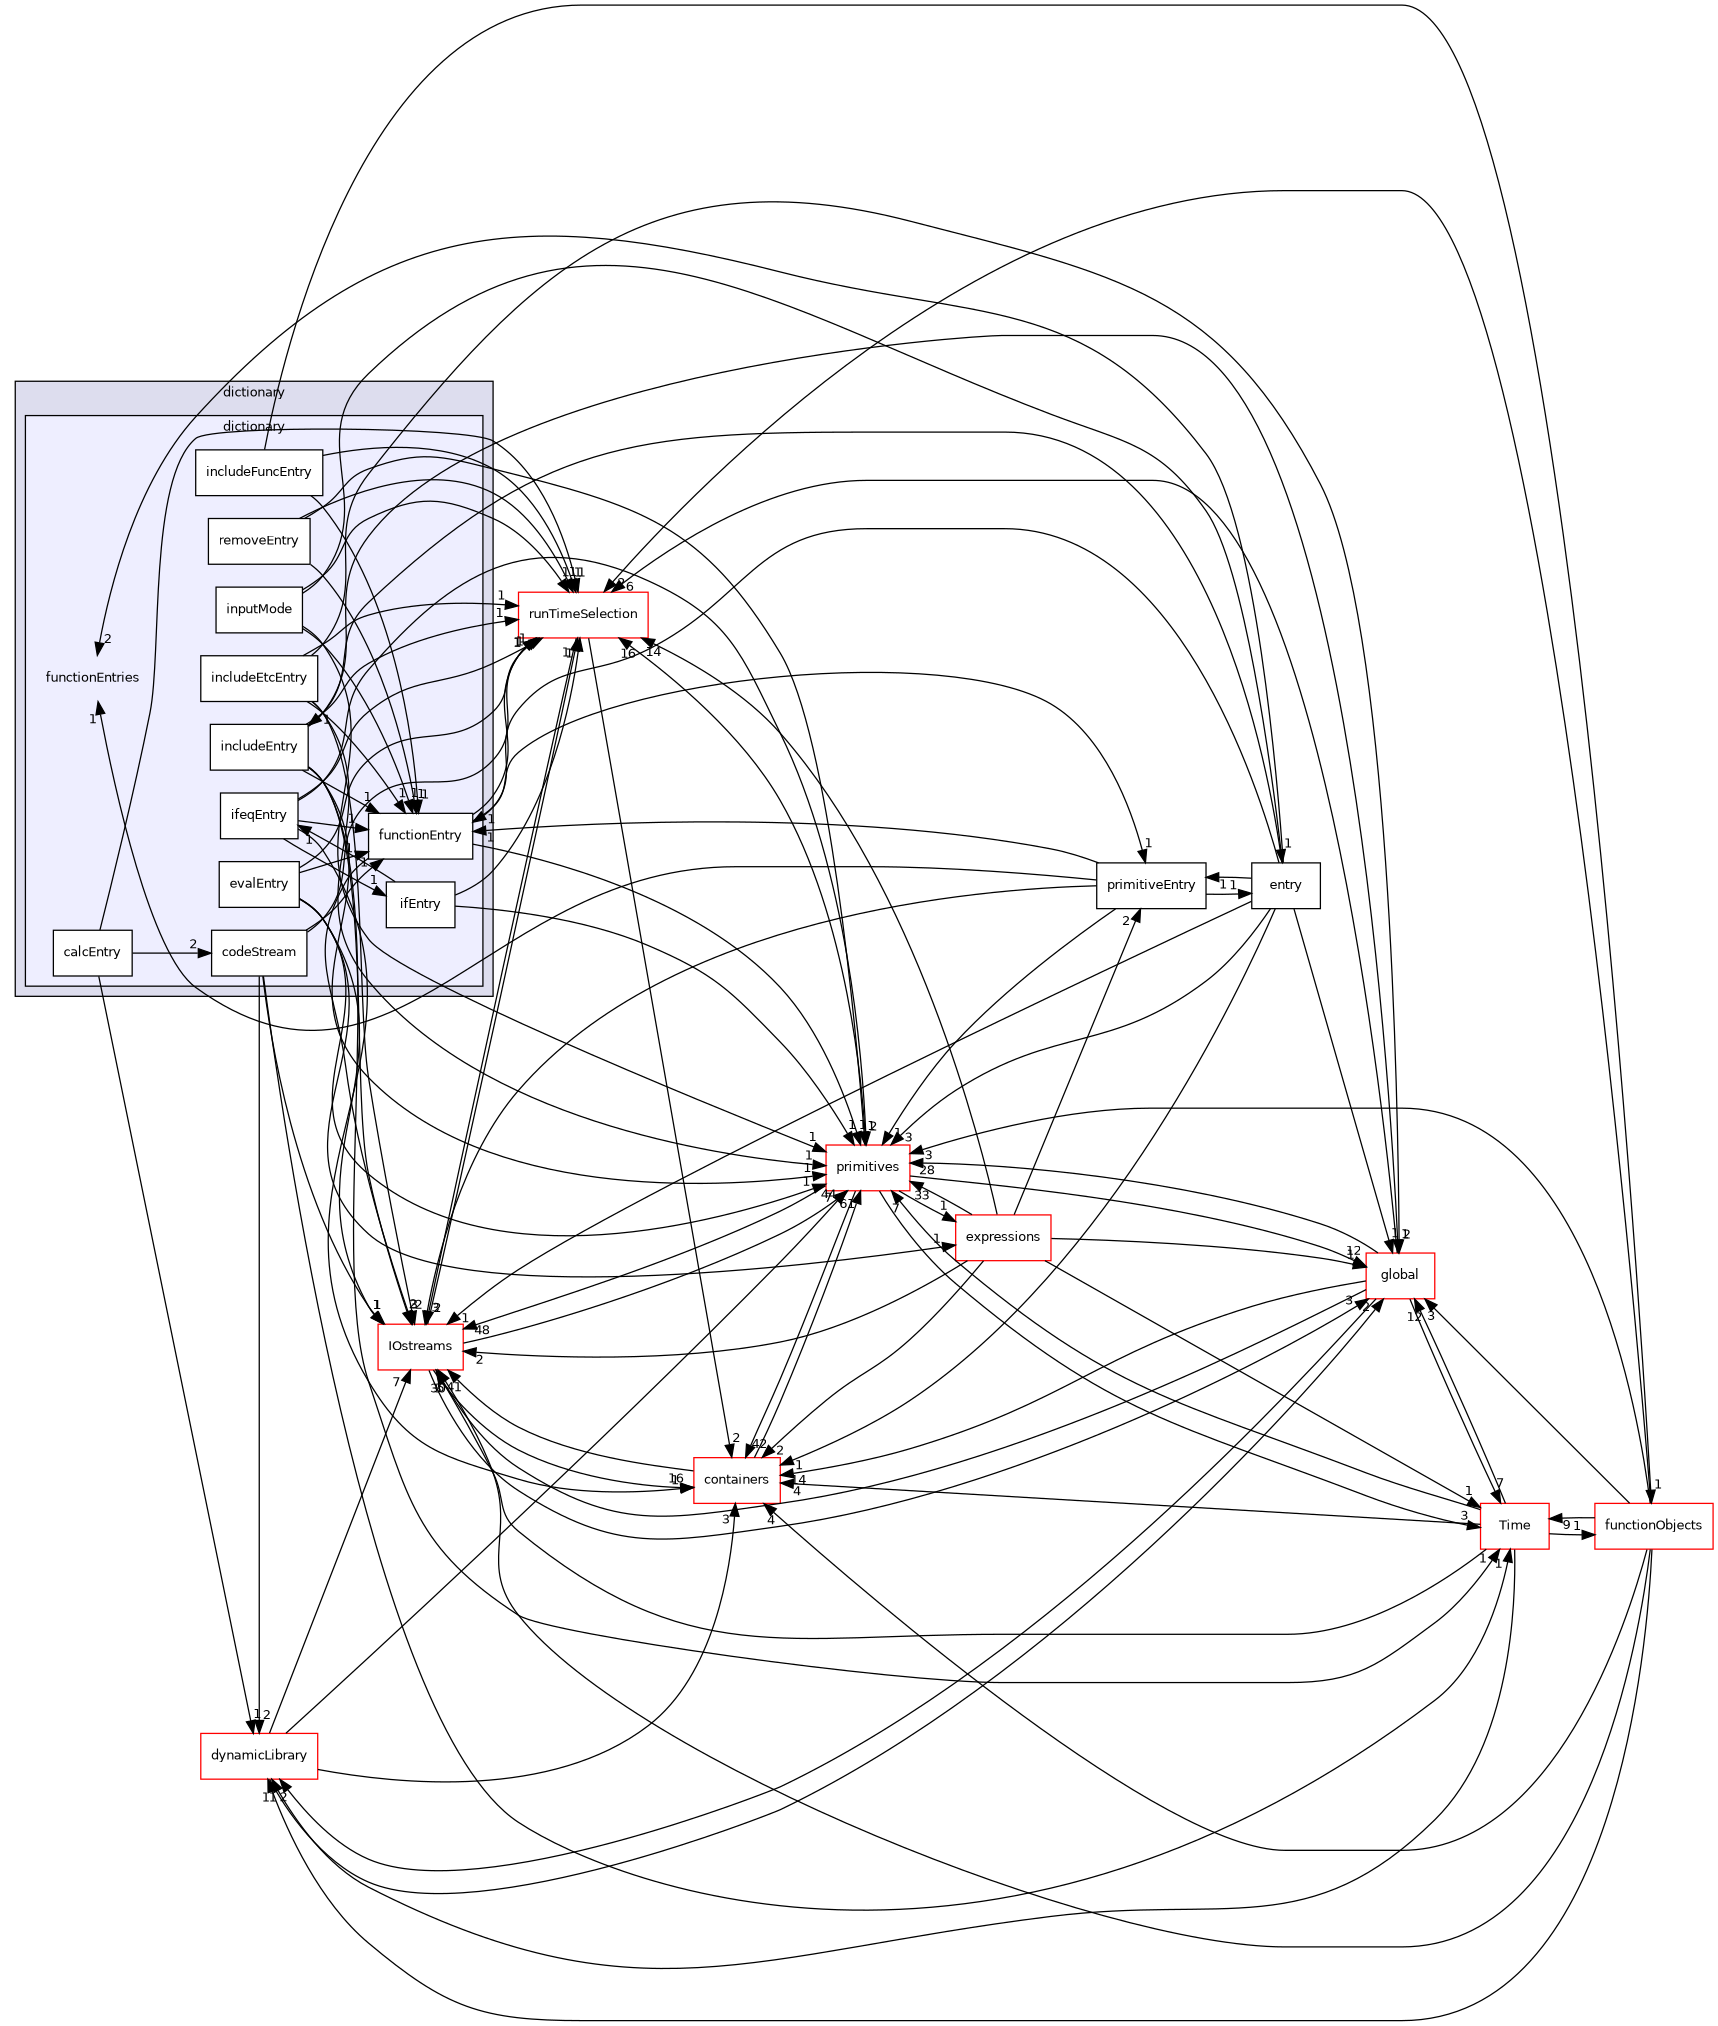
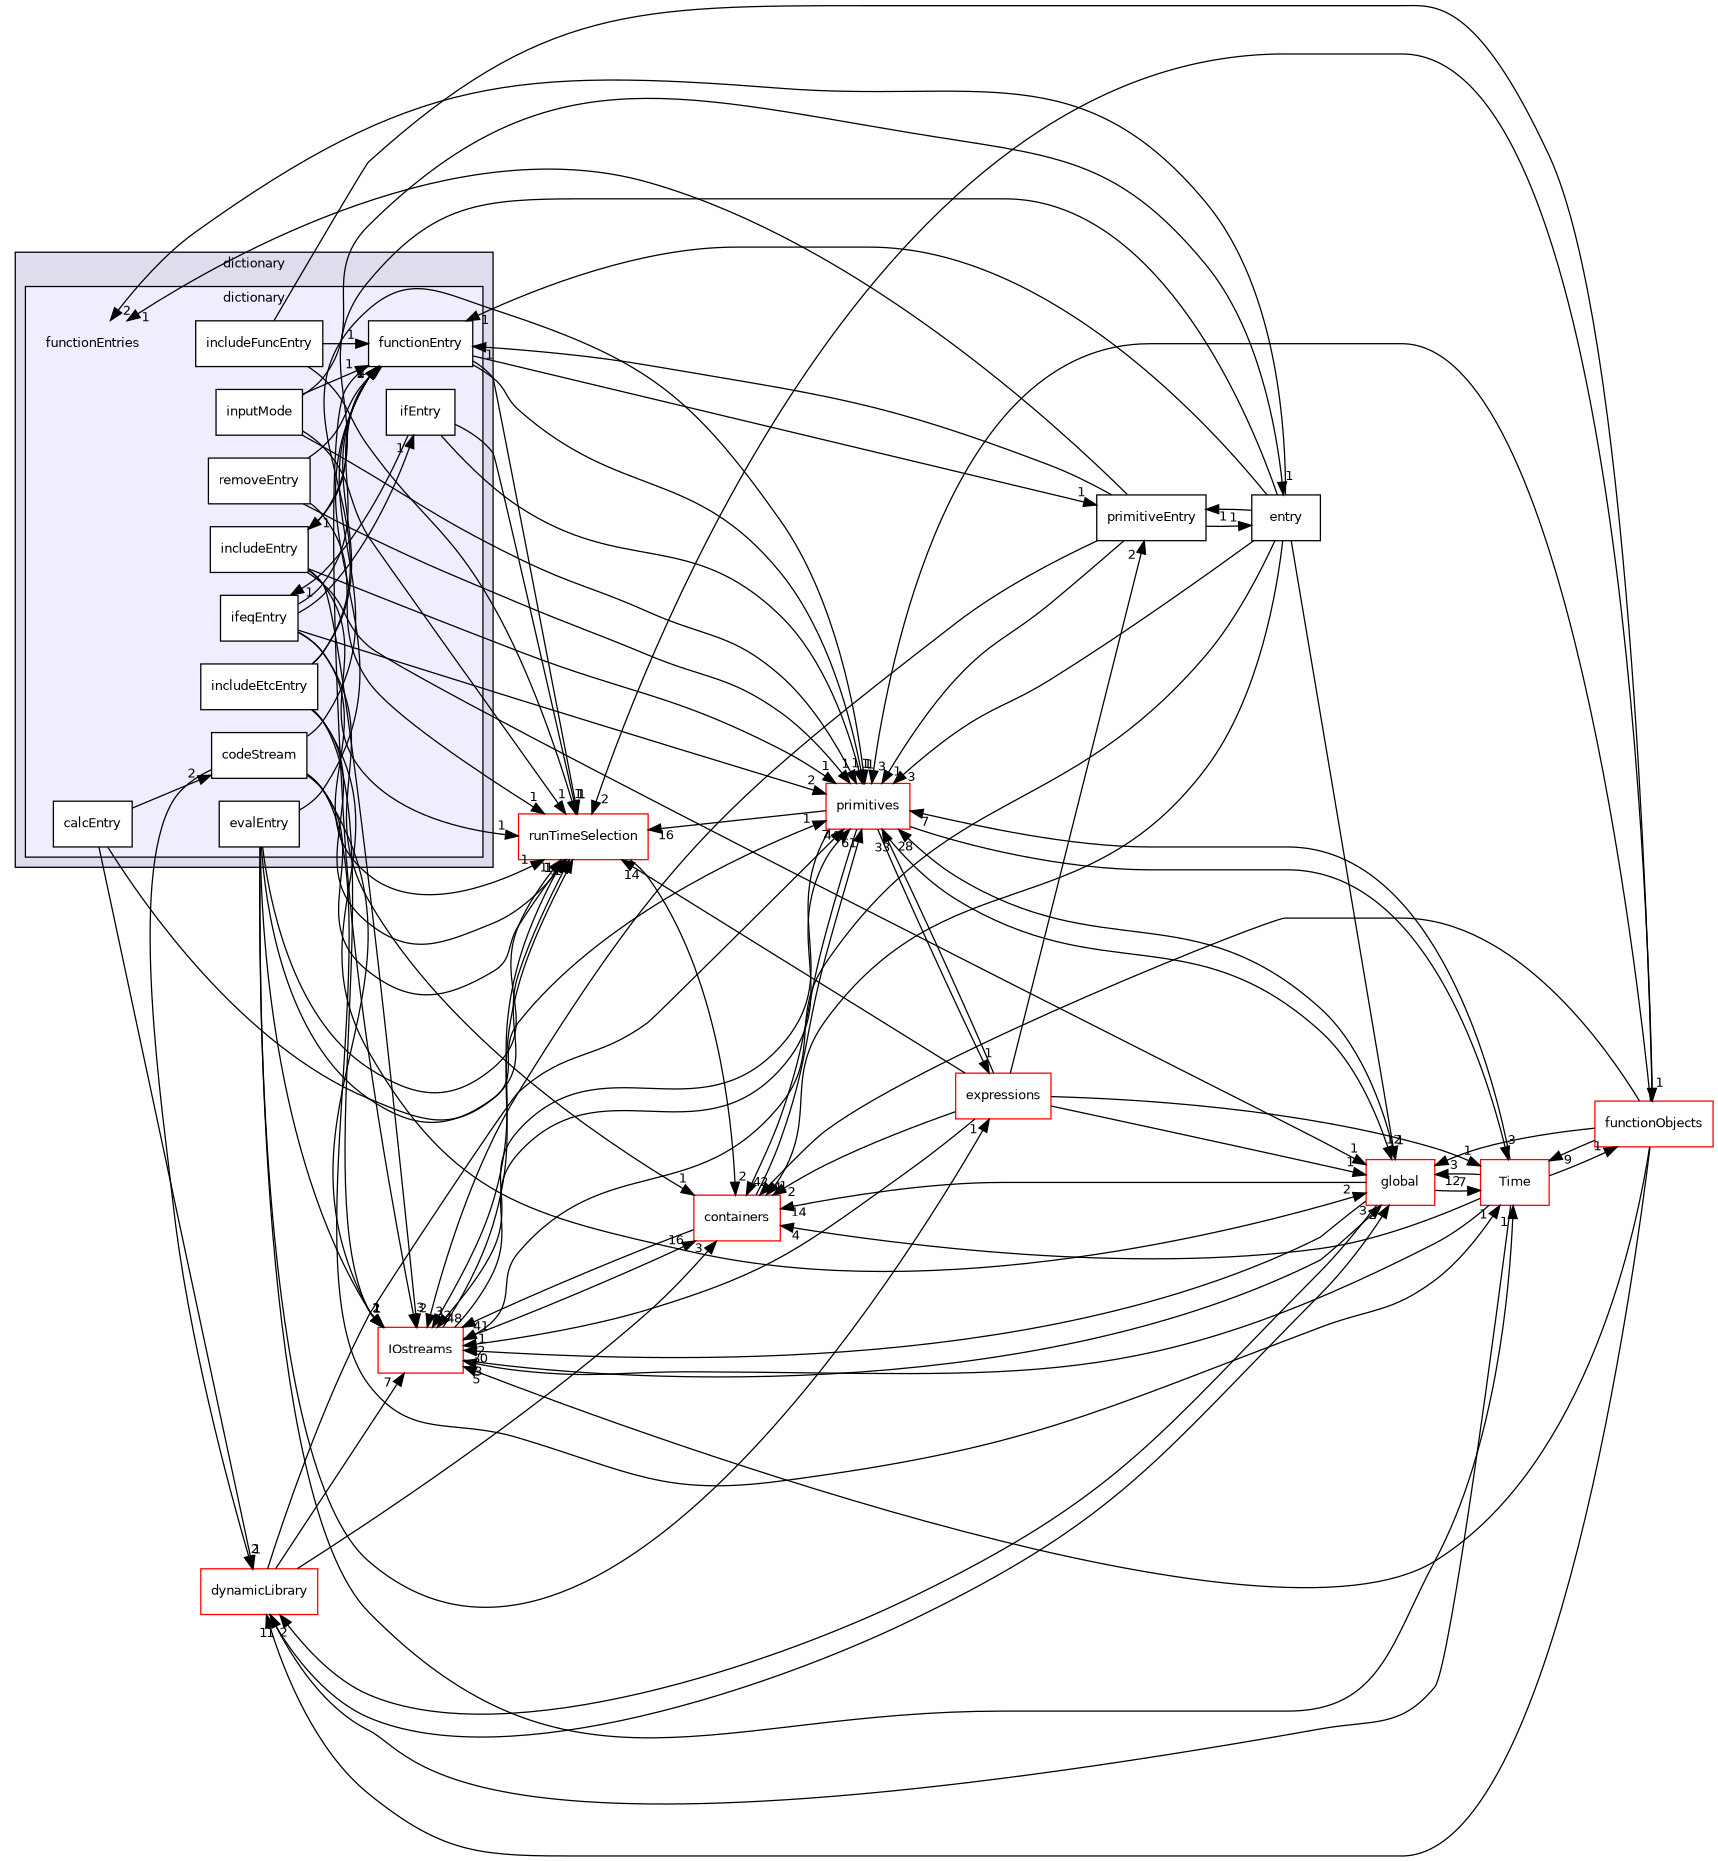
edge "global" -> "runTimeSelection": removed
edge "includeEntry" -> "Time": now "evalEntry" -> "Time"
